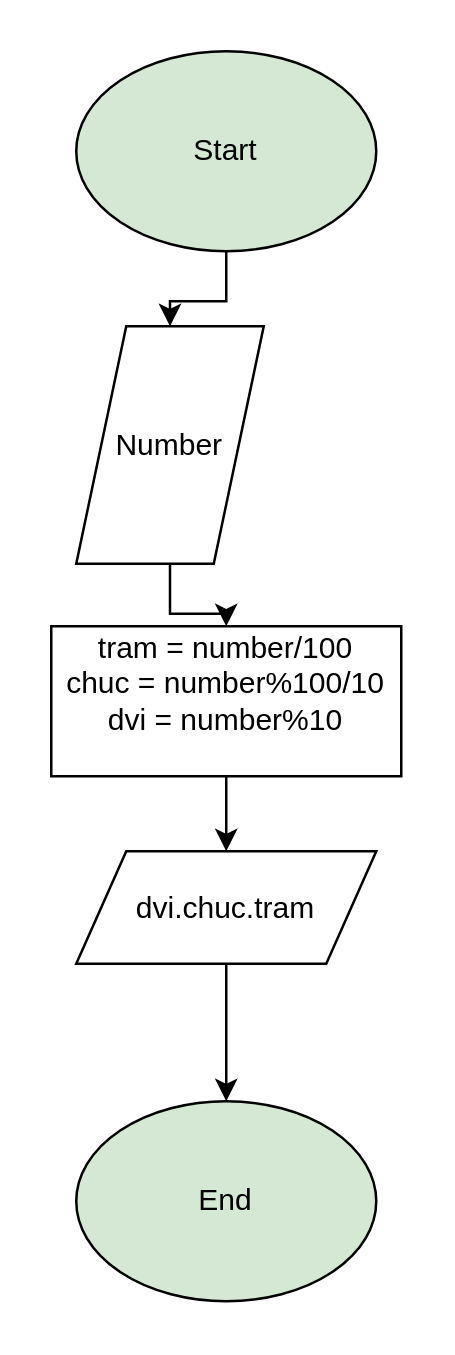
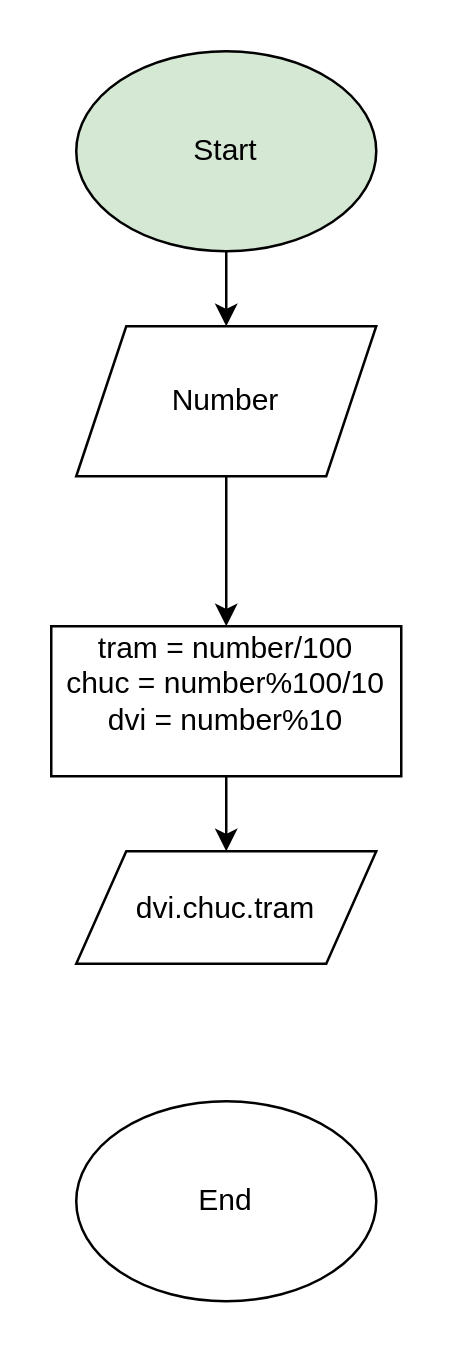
node "Number": size 188x238 -> 300x150
edge "dvi.chuc.tram" -> "End": removed
node "End": fillcolor #d5e8d4 -> #ffffff
